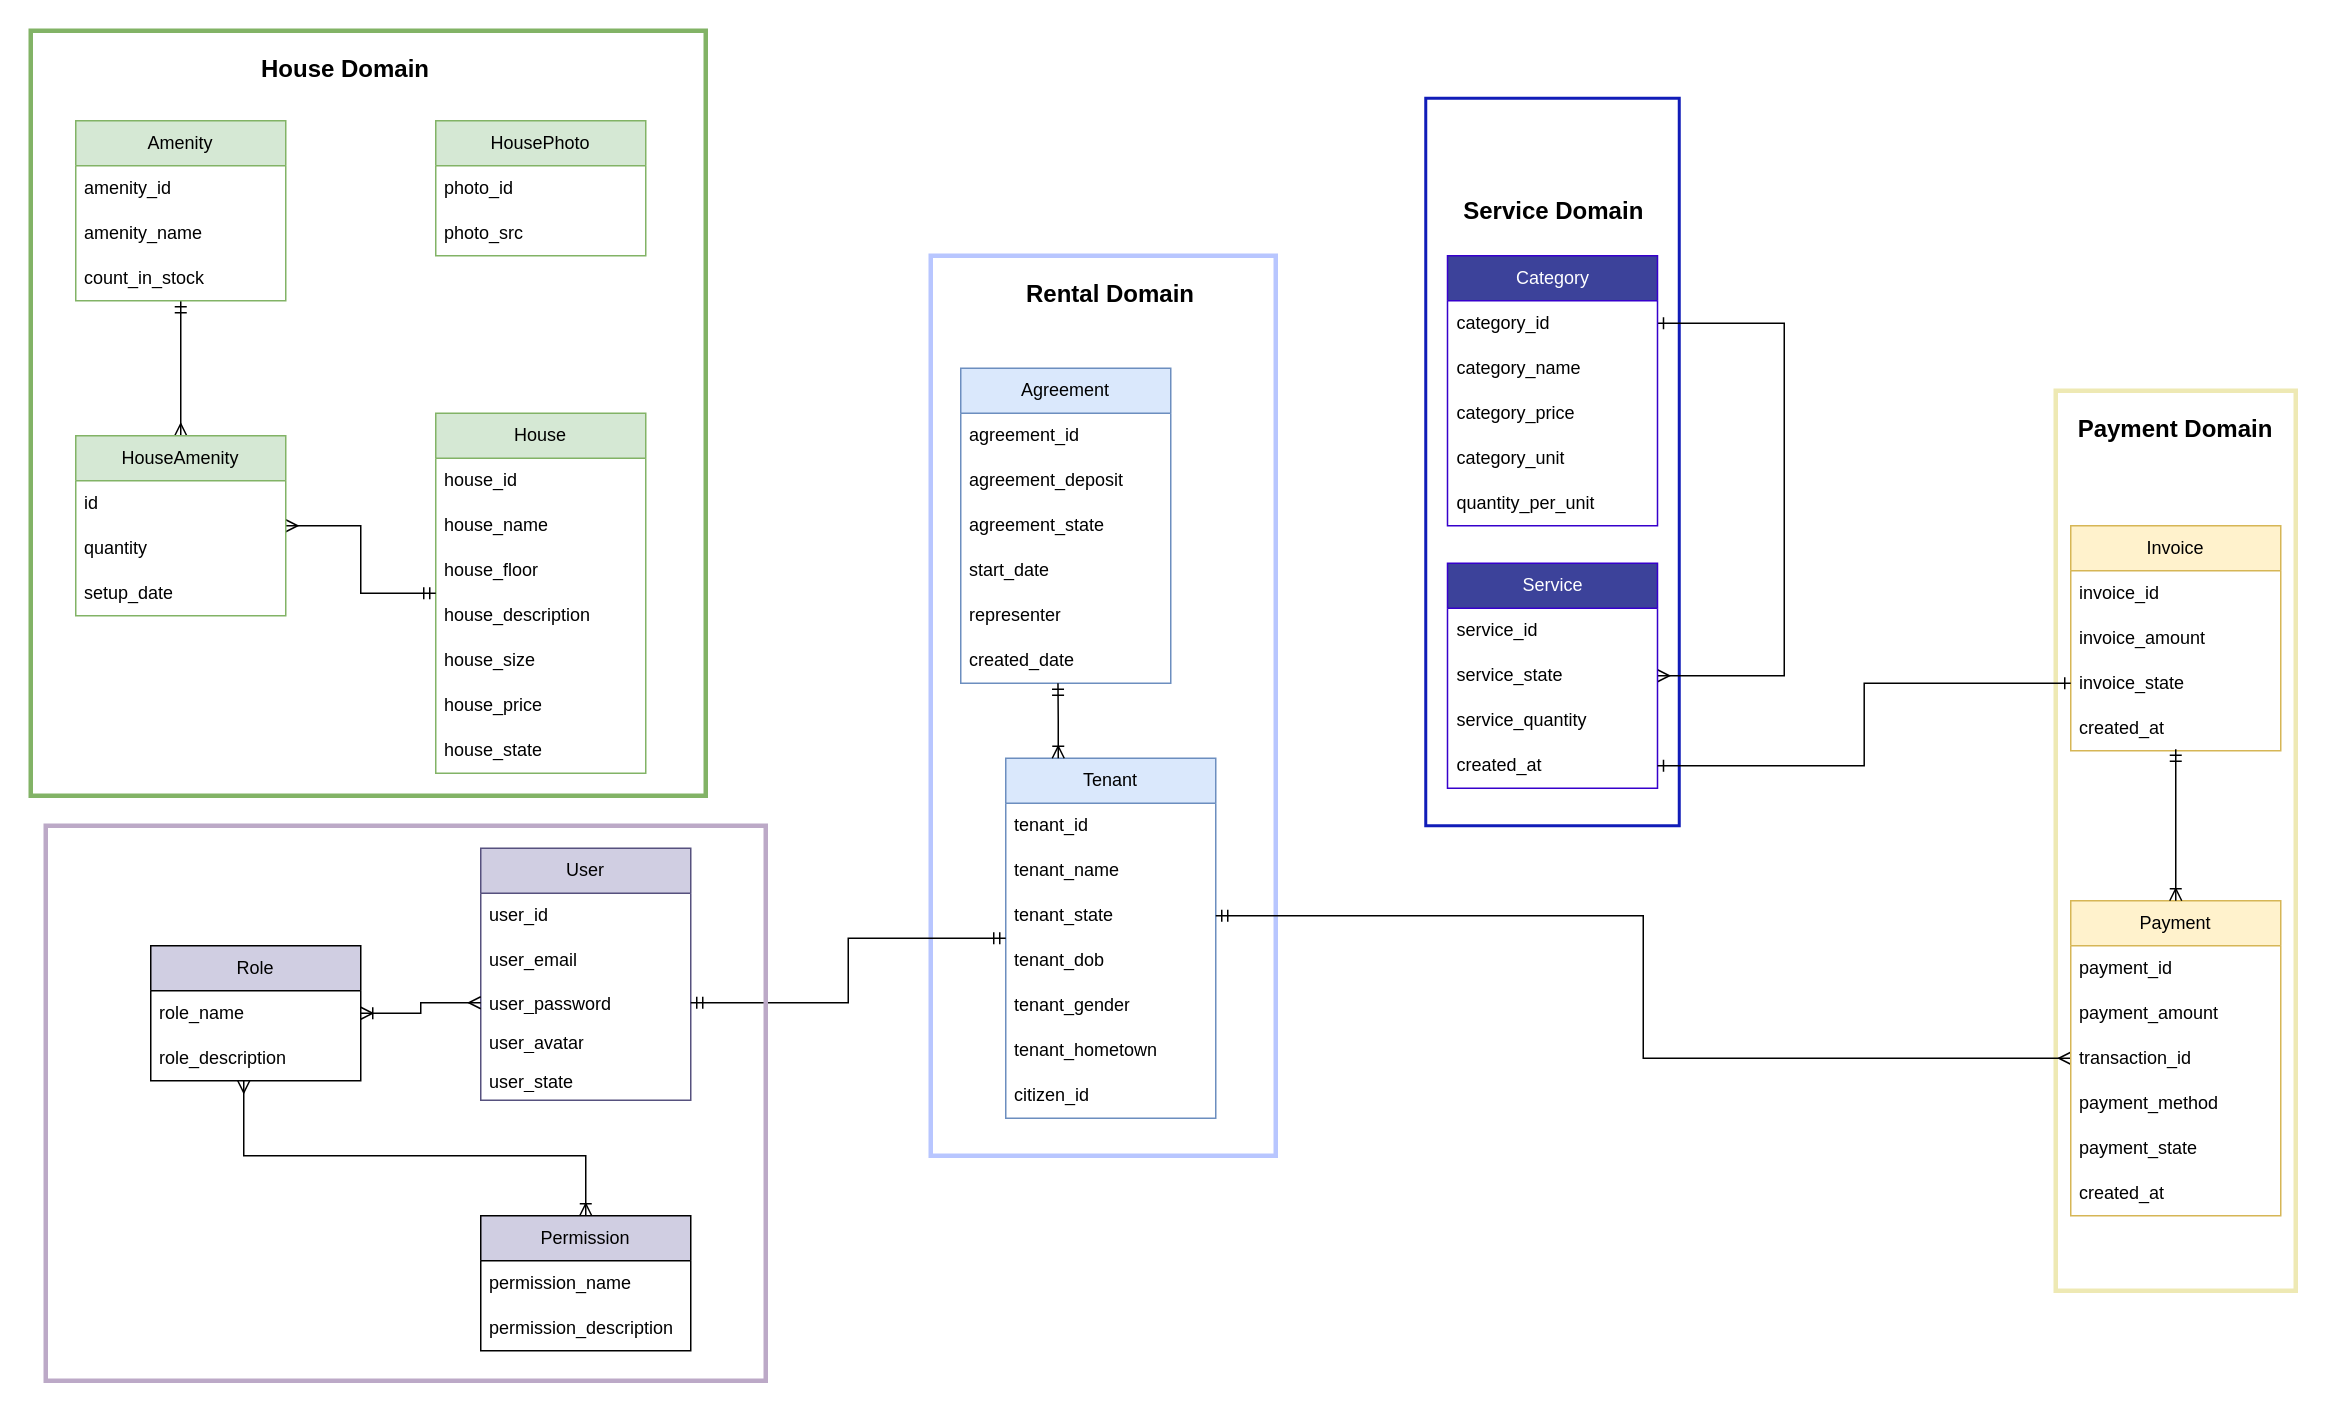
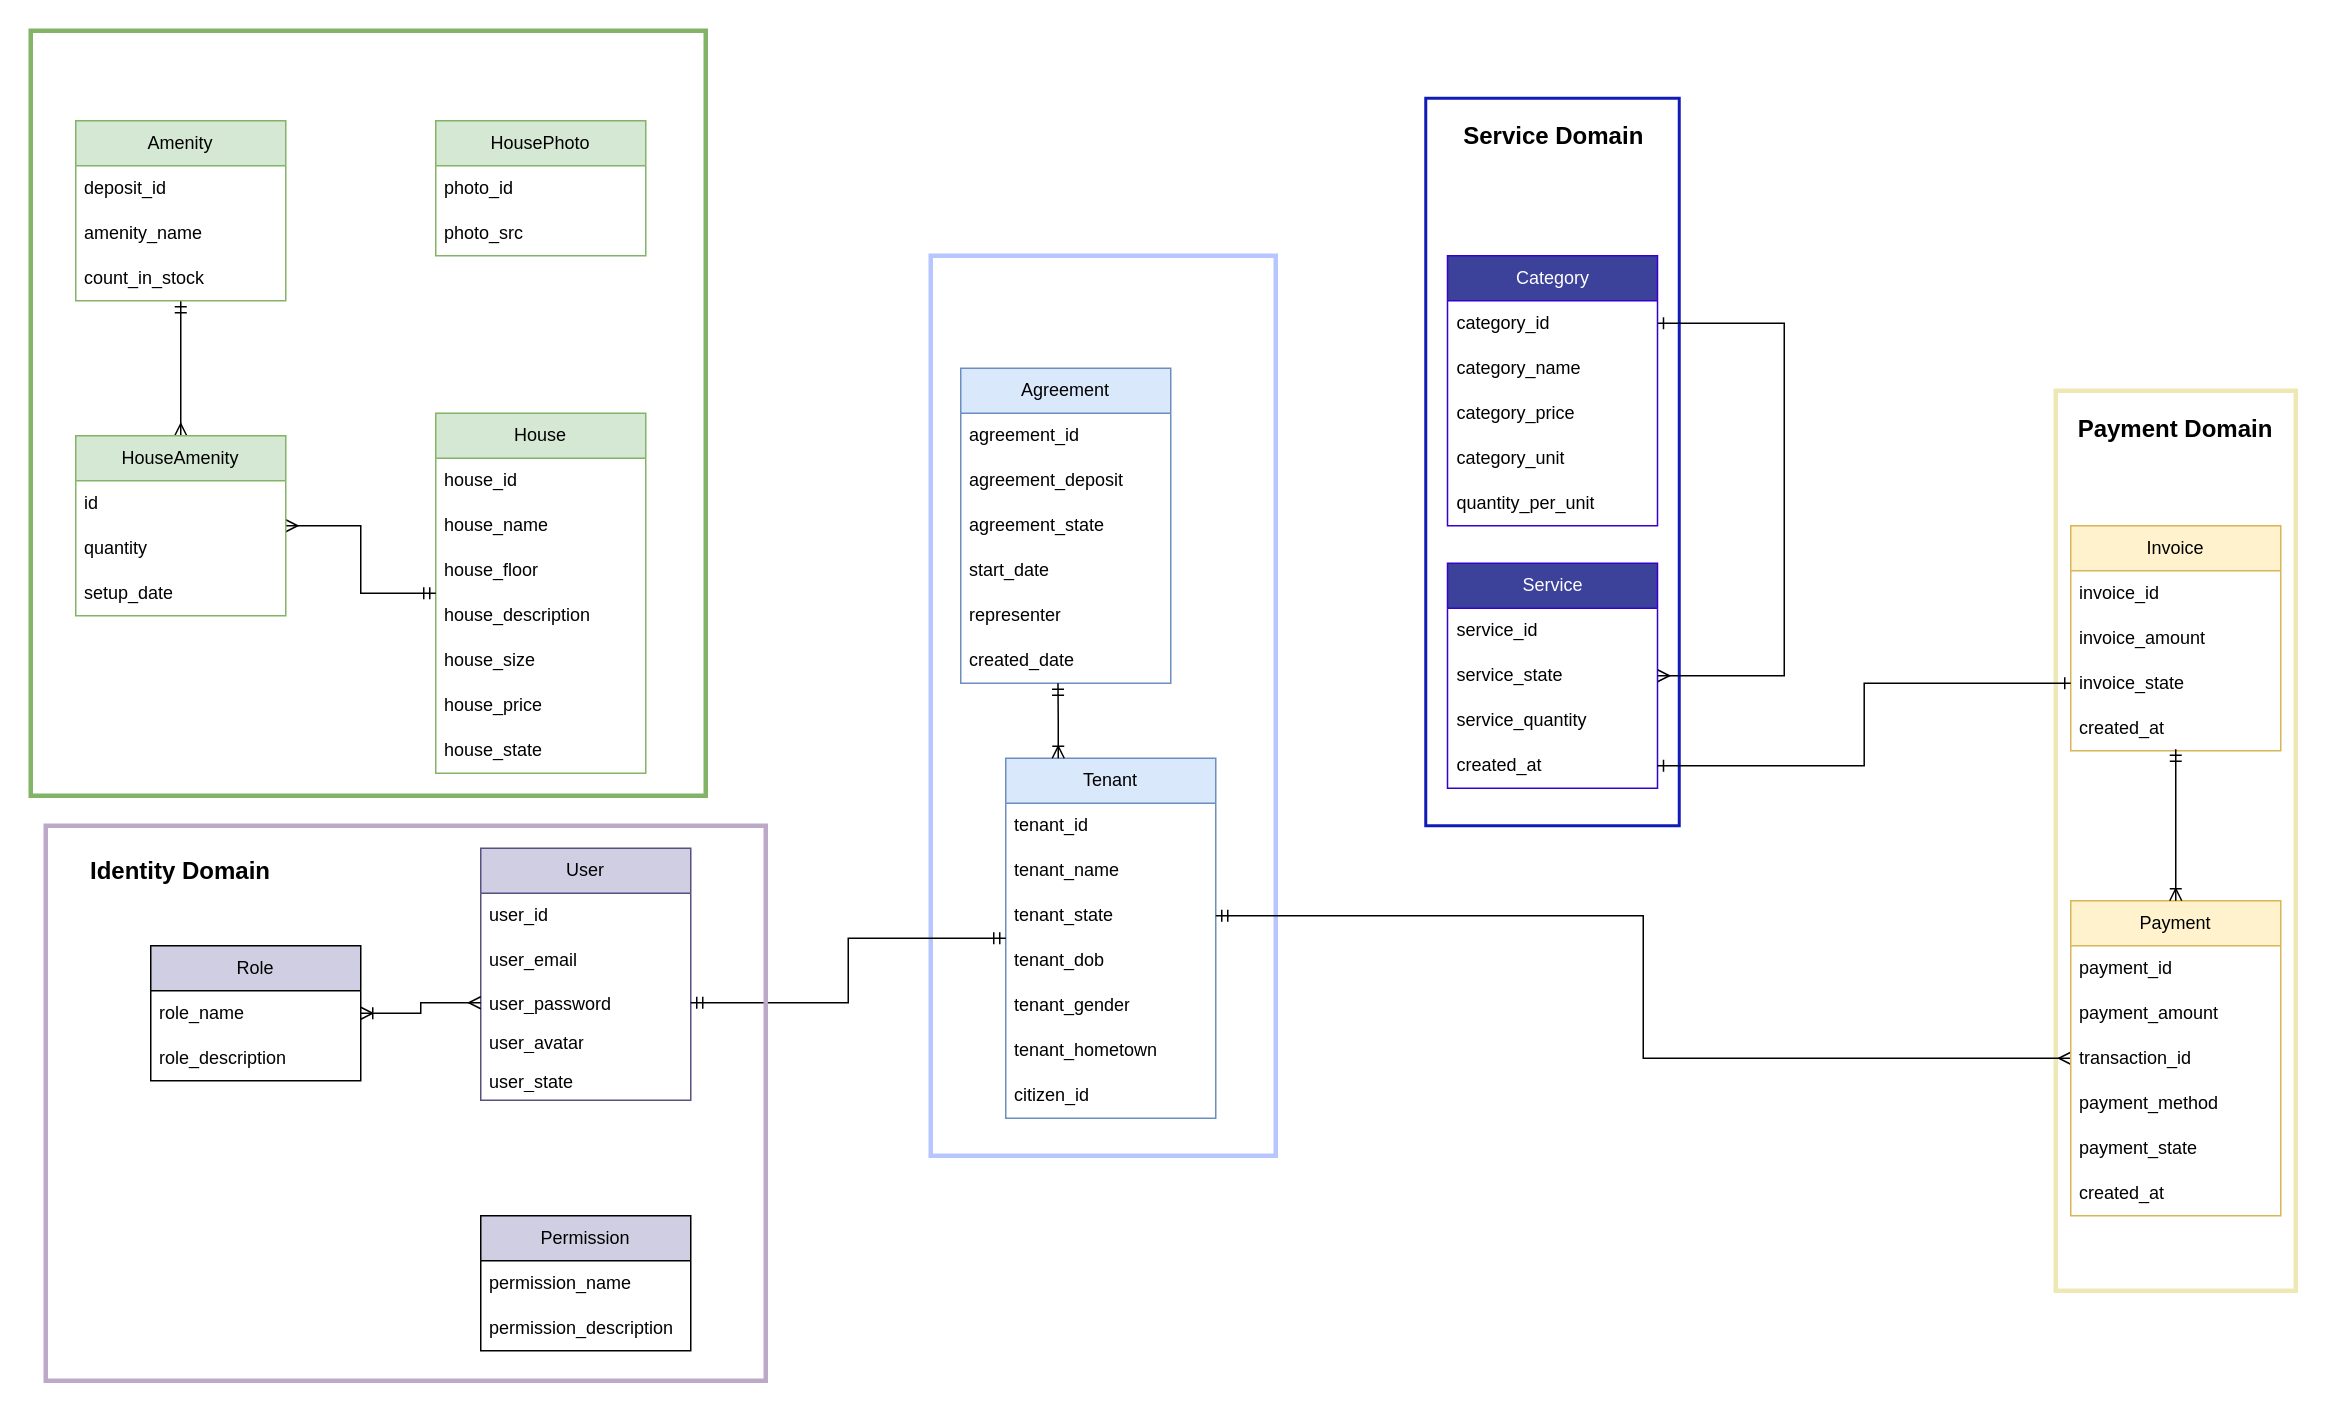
node "House Domain": removed
node "amenity_id": label "amenity_id" -> "deposit_id"
node "Service Domain": moved (1553, 211) -> (1553, 136)
node "Rental Domain": removed
node "Identity Domain": added
edge "Role" -- "Permission": removed
